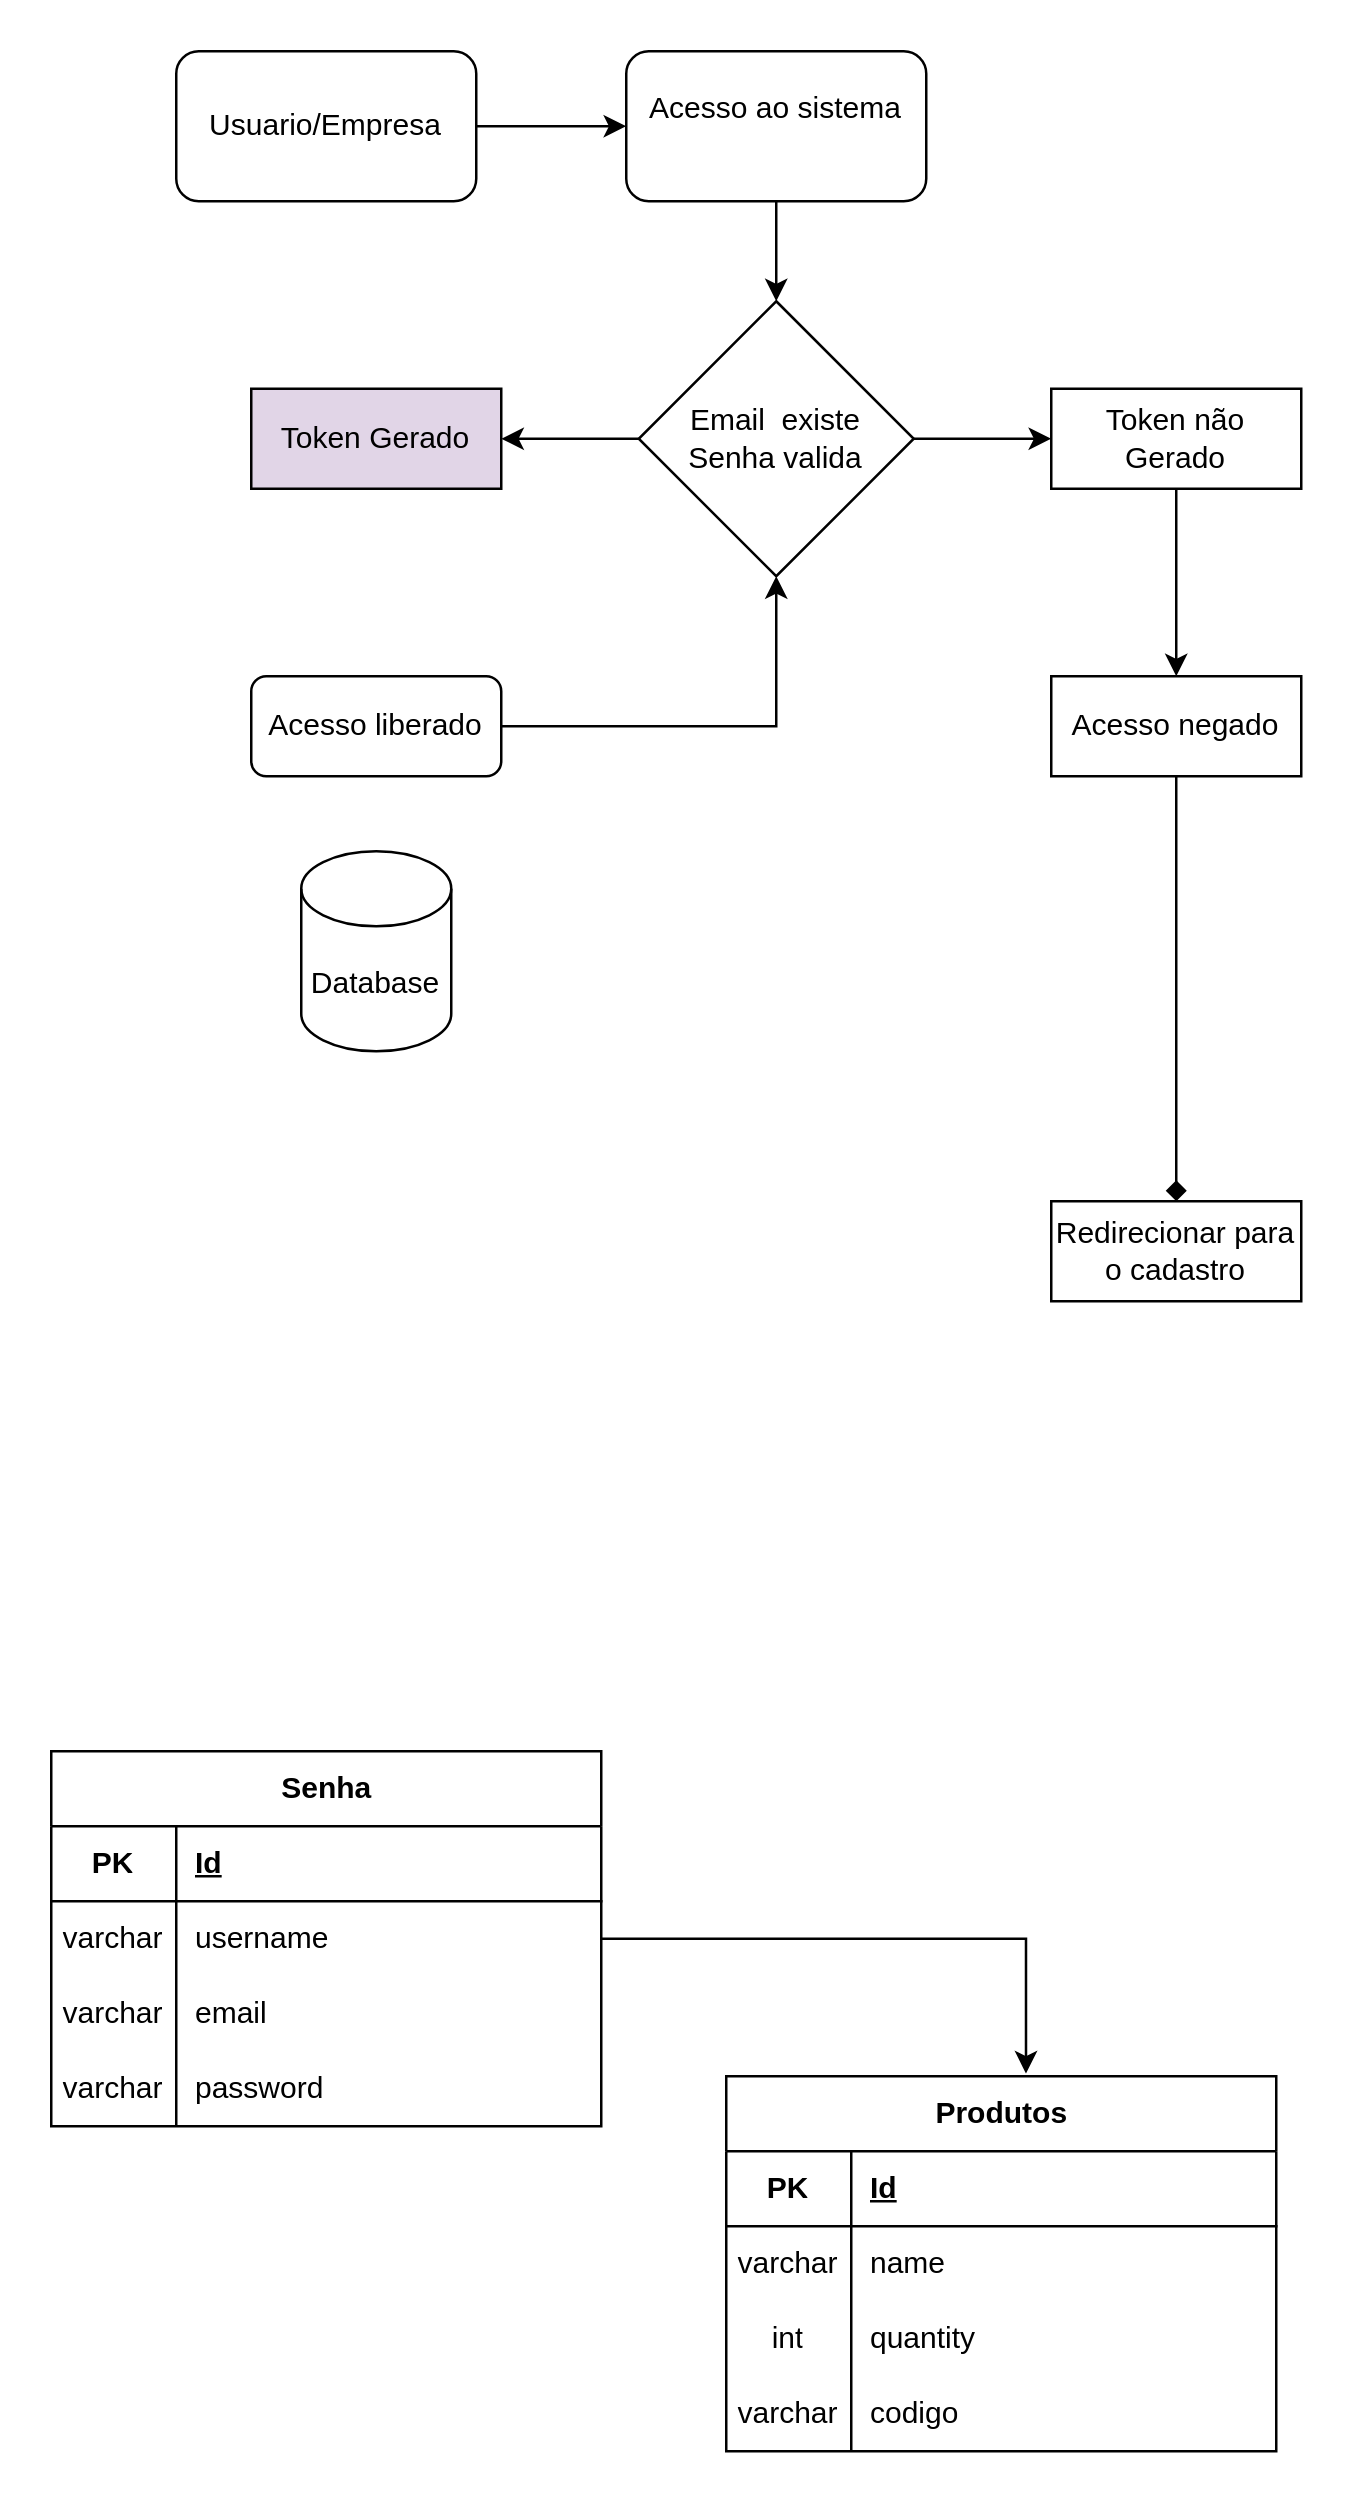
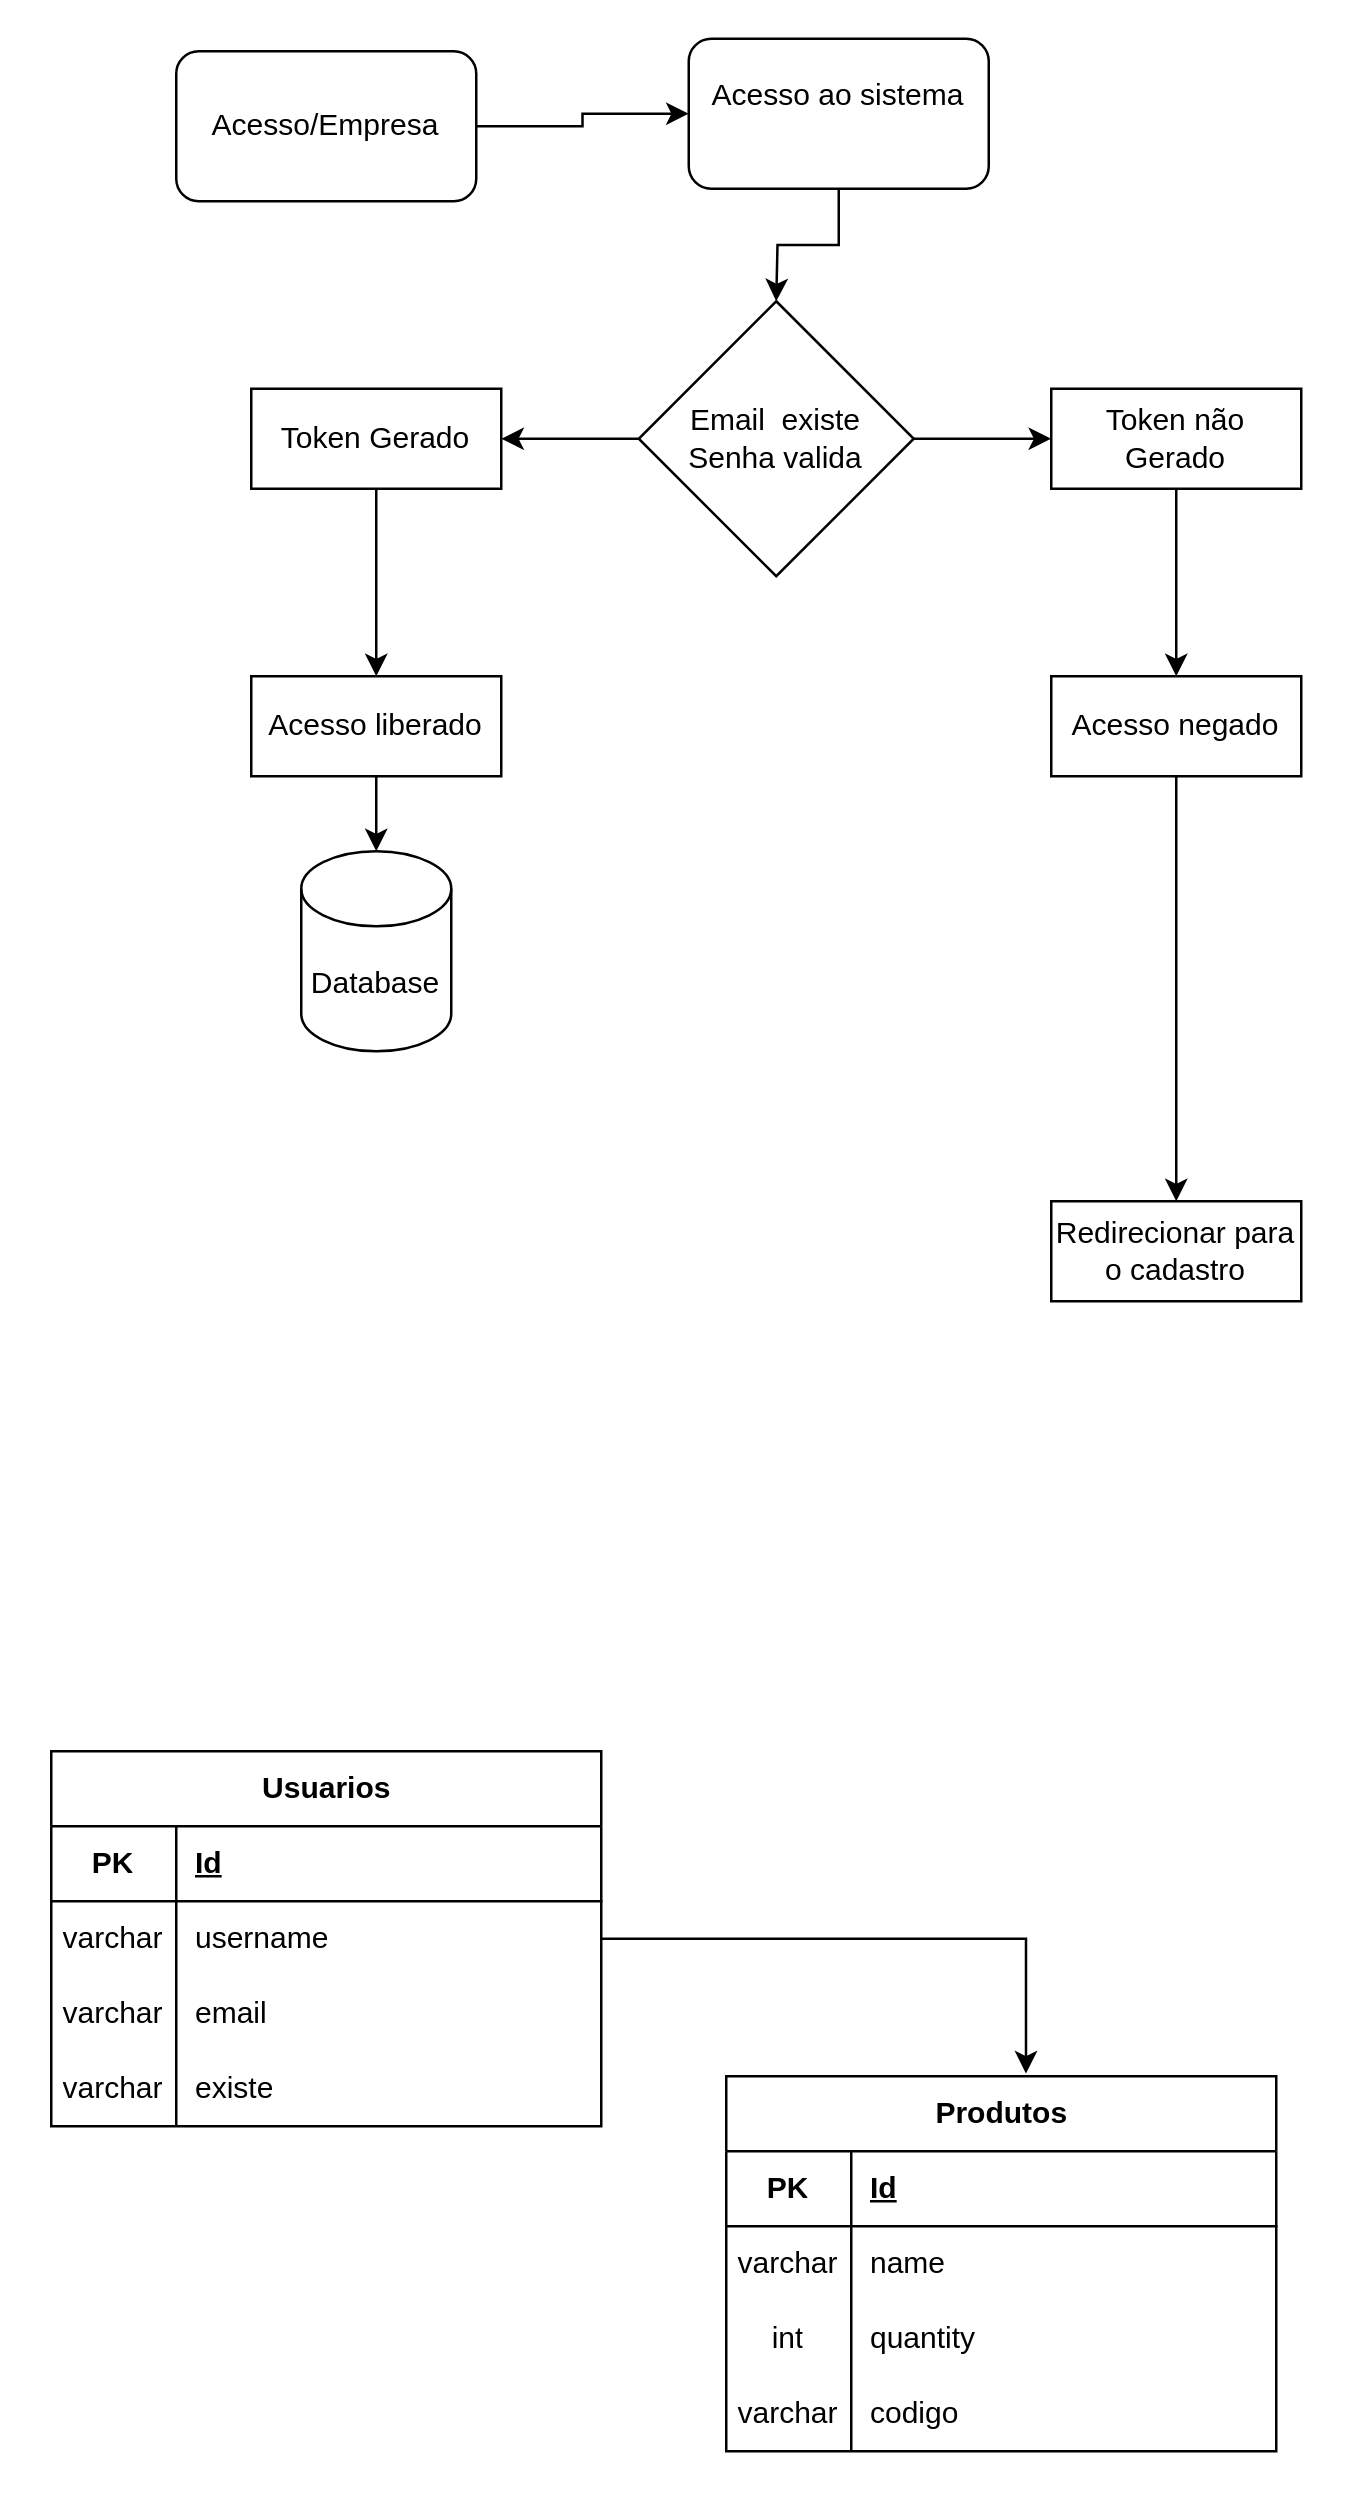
node "Usuario/Empresa": label "Usuario/Empresa" -> "Acesso/Empresa"
node "Acesso ao sistema": moved (776, 126) -> (839, 114)
node "Token Gerado": fillcolor #e1d5e7 -> #ffffff
edge "Token Gerado" -> "Acesso liberado": added
node "Acesso liberado": shape rounded rectangle -> rectangle
edge "Acesso liberado" -> "Email existe Senha valida": now "Acesso liberado" -> "Database"
edge "Acesso negado" -> "Redirecionar para o cadastro": arrowhead diamond -> classic
node "Senha": label "Senha" -> "Usuarios"
node "password": label "password" -> "existe"
